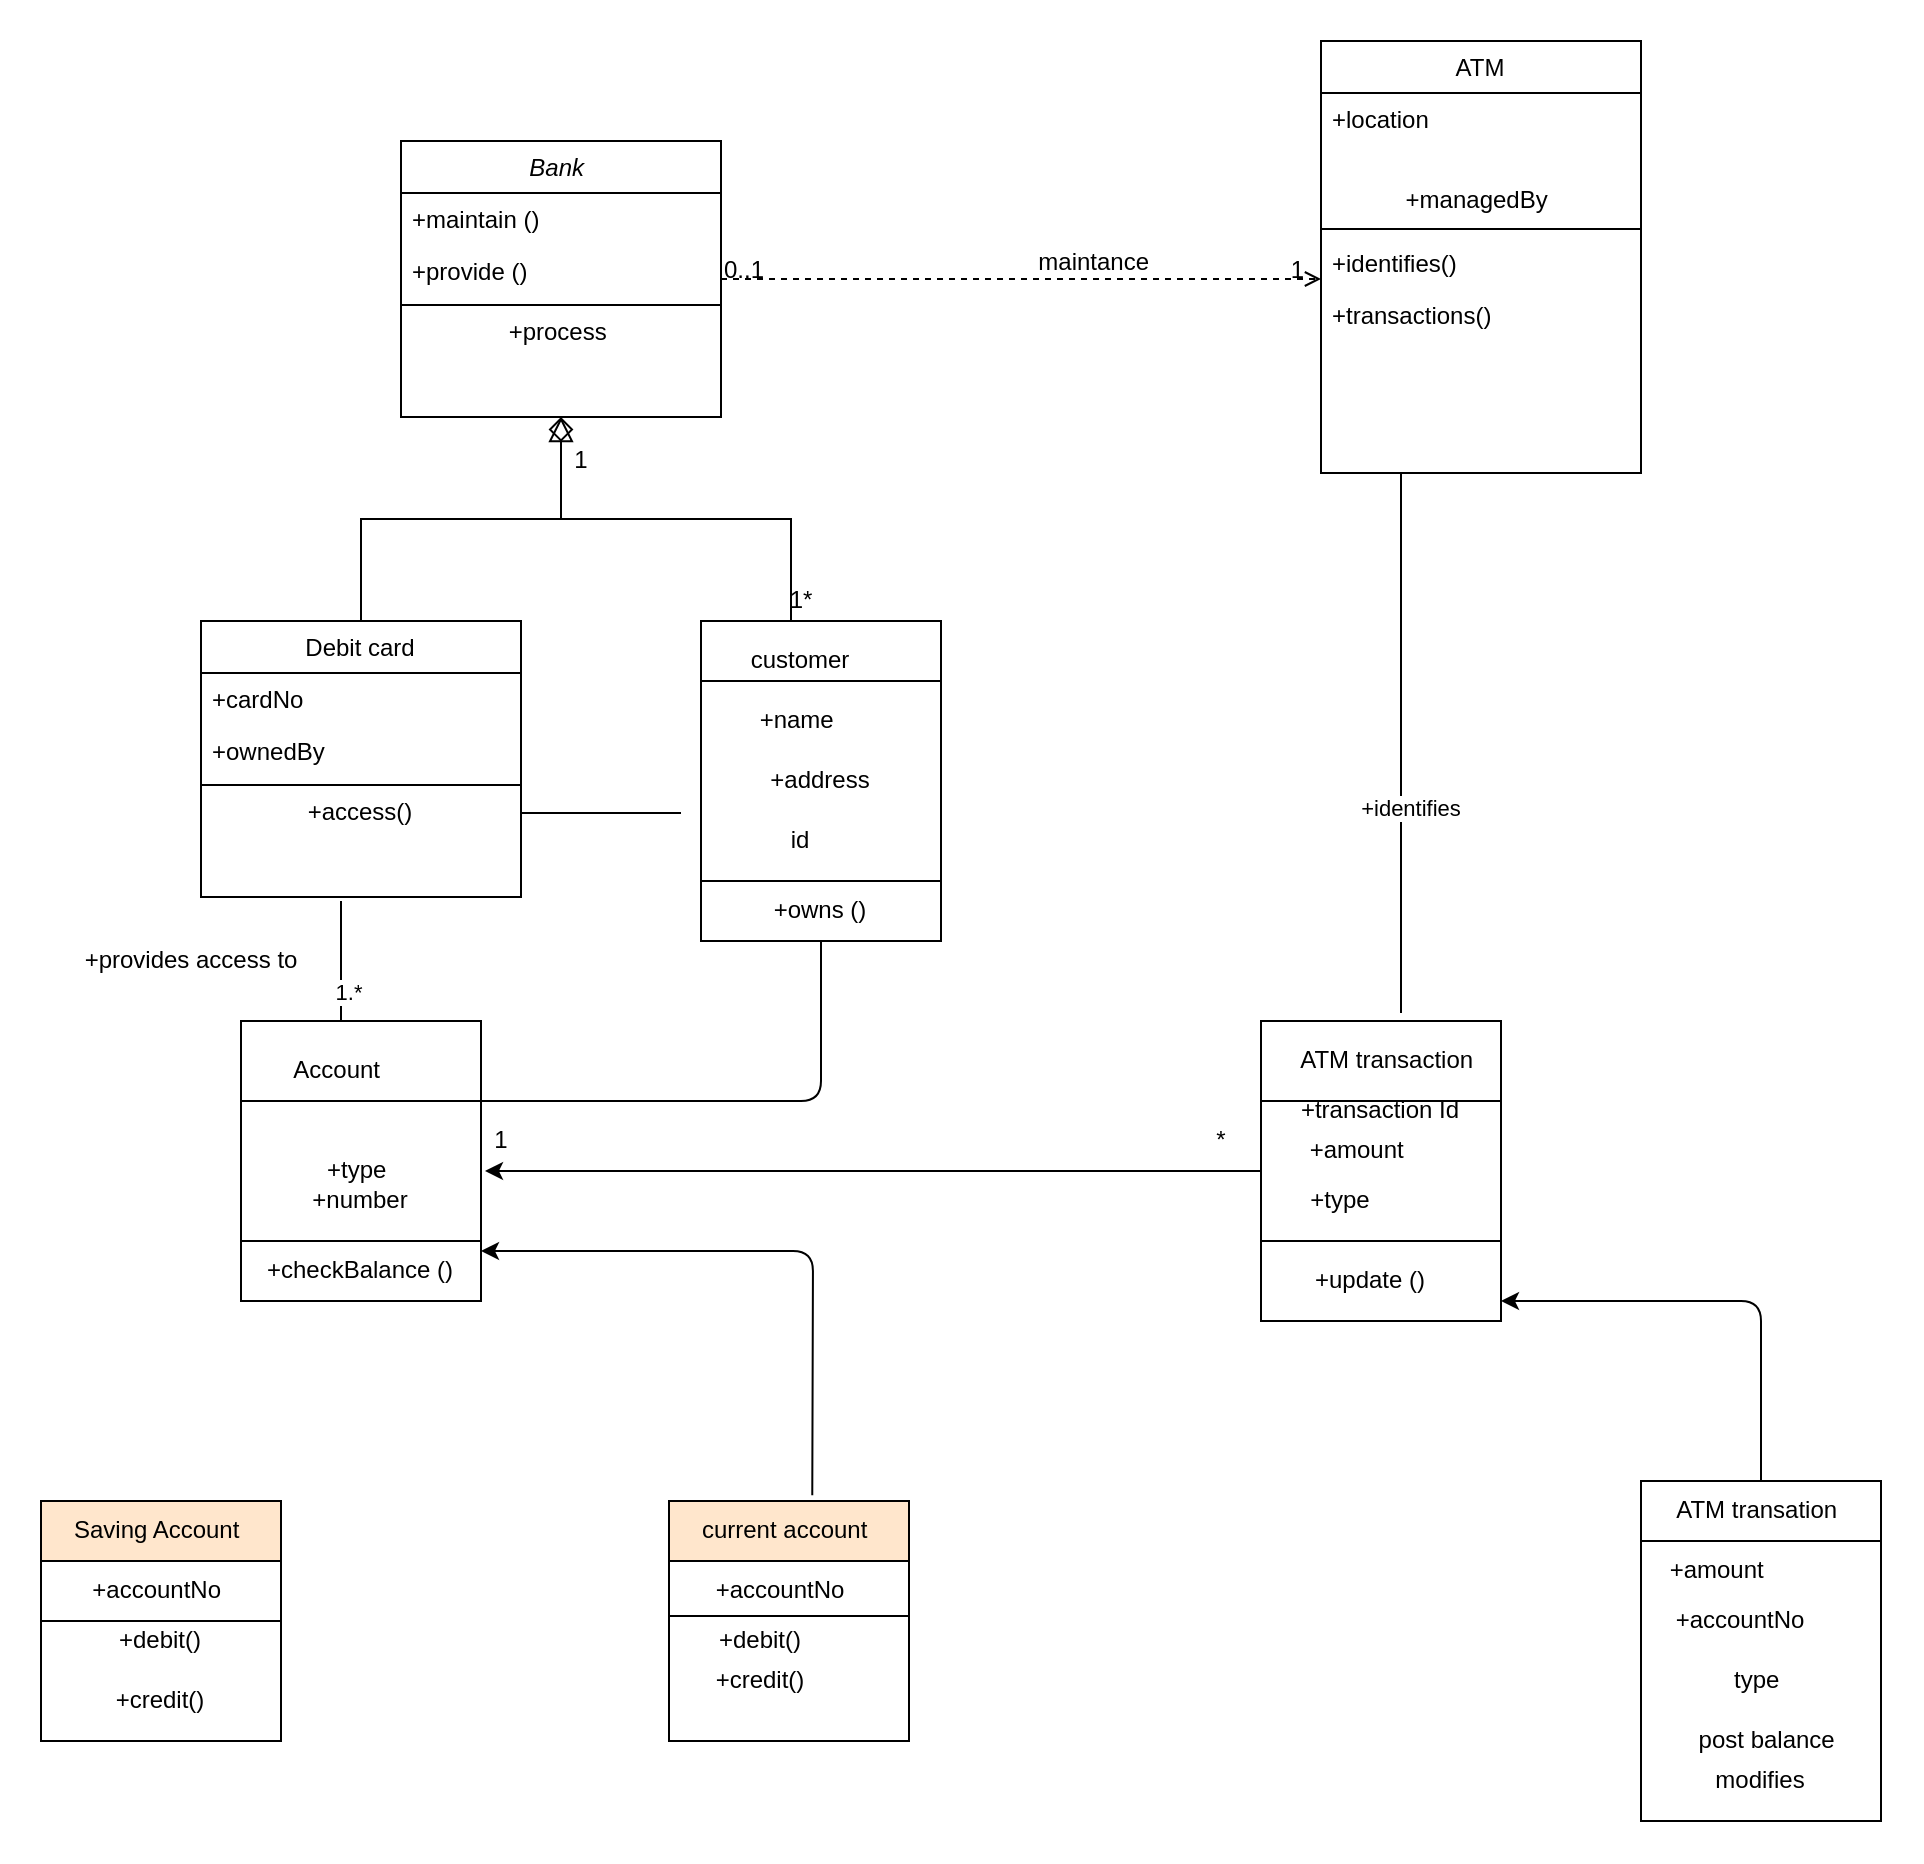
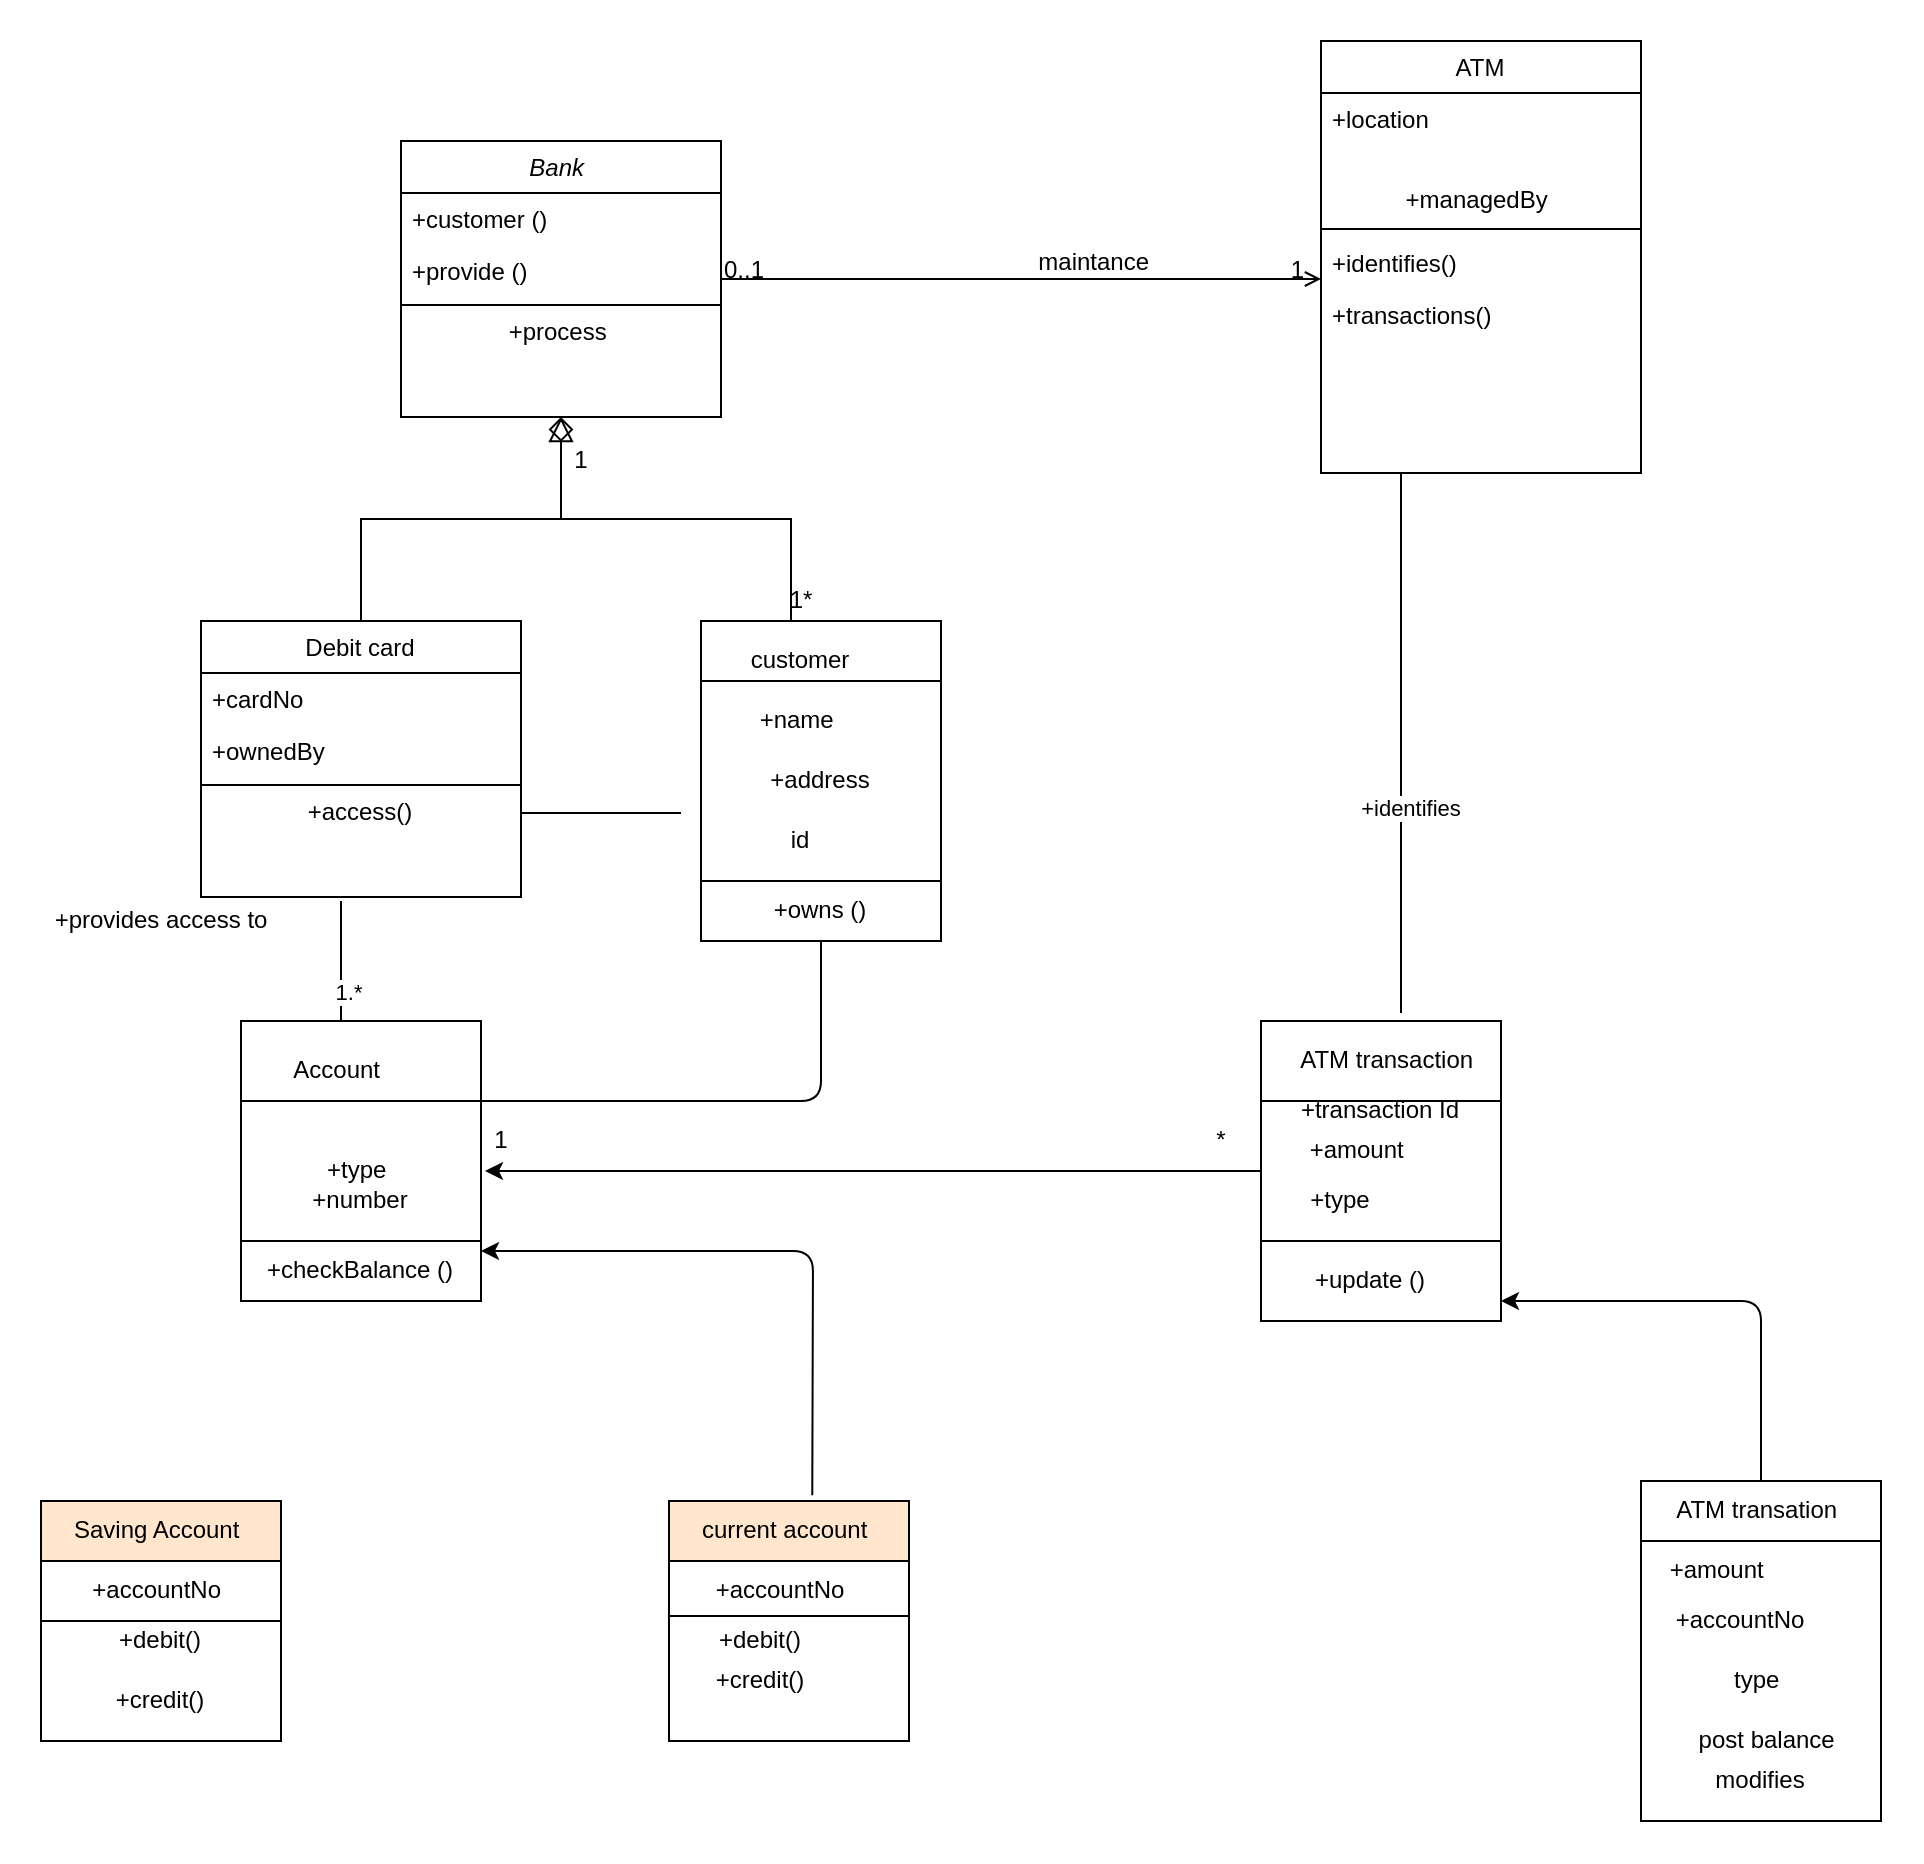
node "+maintain ()": label "+maintain ()" -> "+customer ()"
edge "Bank" -> "ATM": style dashed -> solid
node "+provides access to": moved (191, 961) -> (161, 921)
